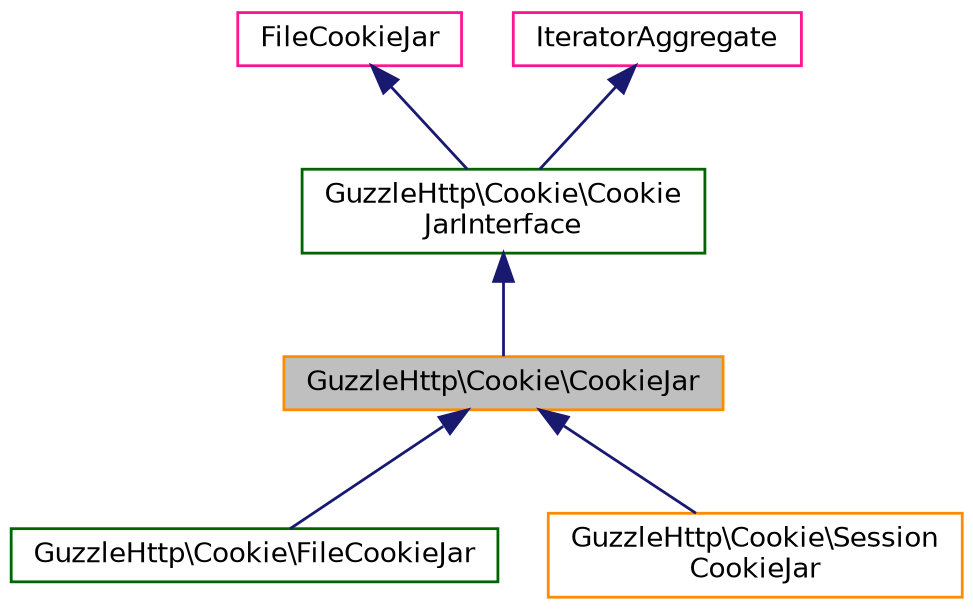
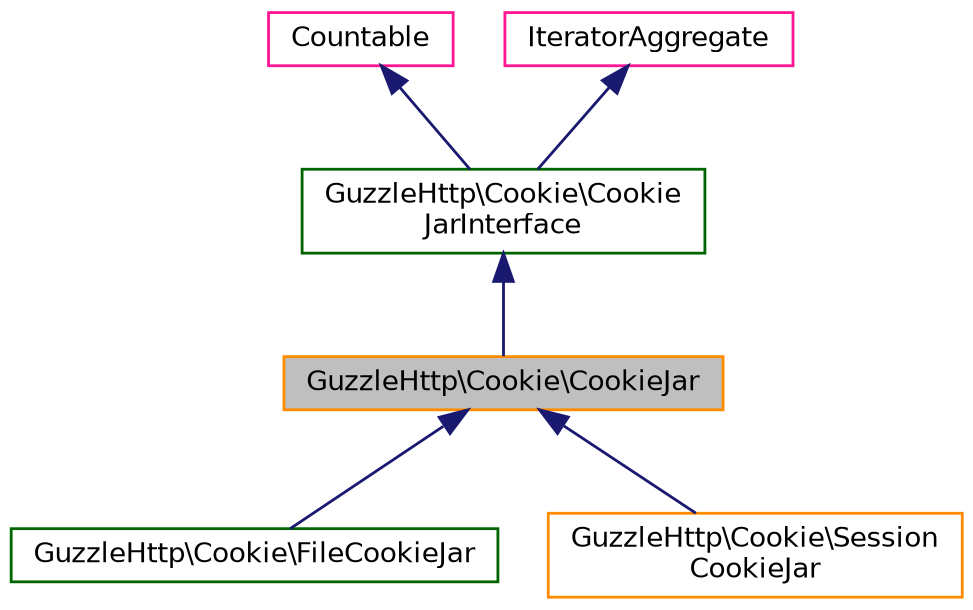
node "FileCookieJar": label "FileCookieJar" -> "Countable"
